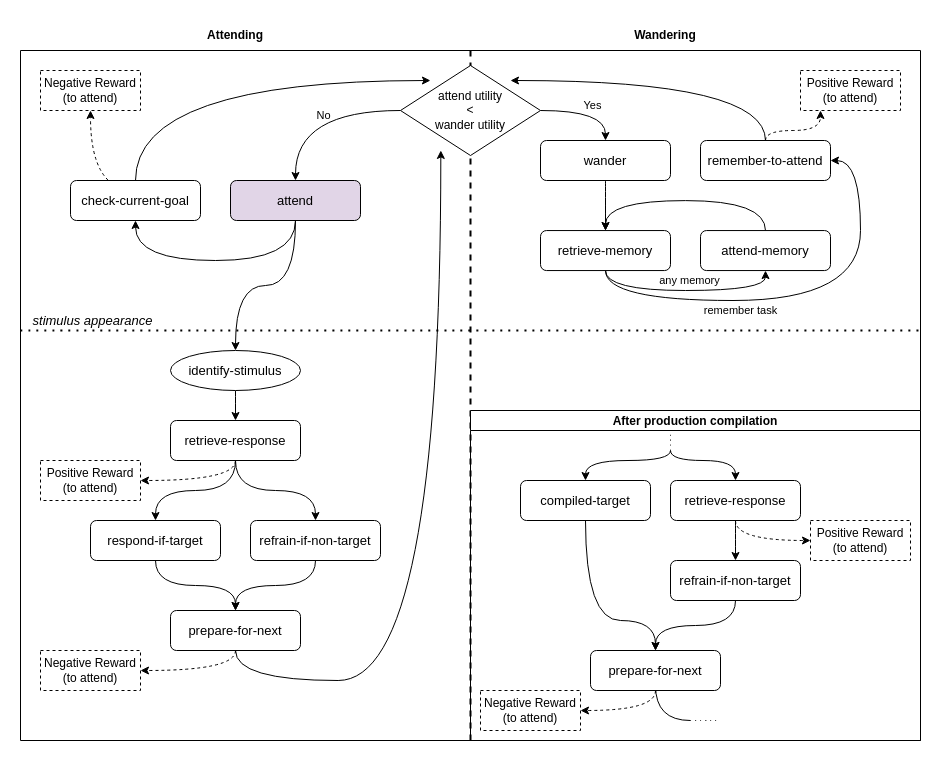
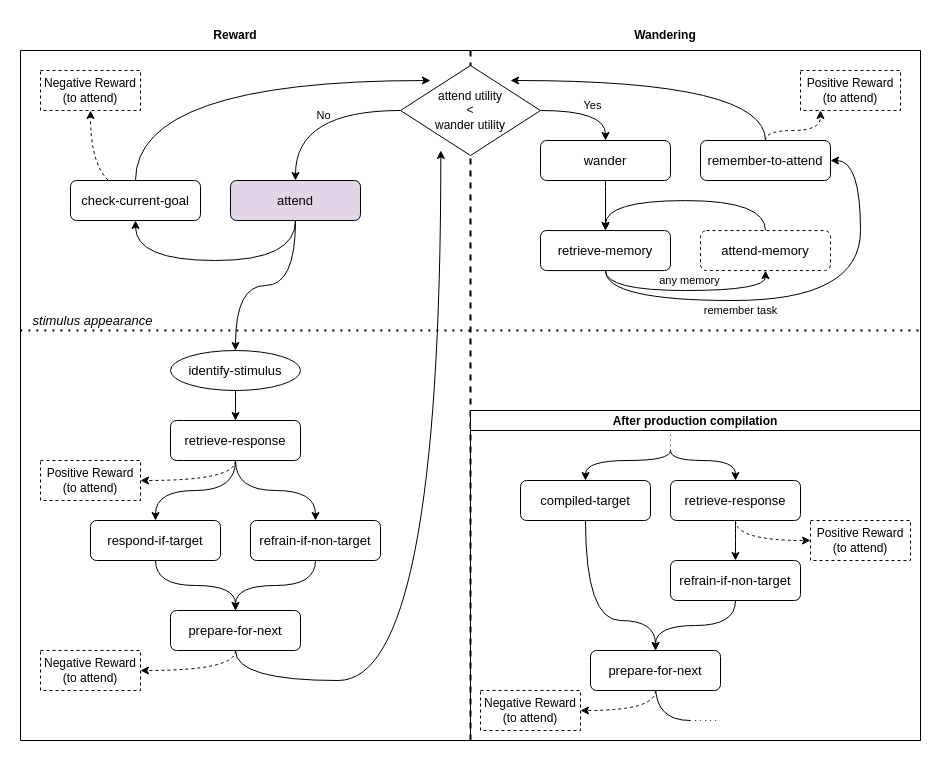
node "Attending": label "Attending" -> "Reward"
node "attend-memory": style solid -> dashed
